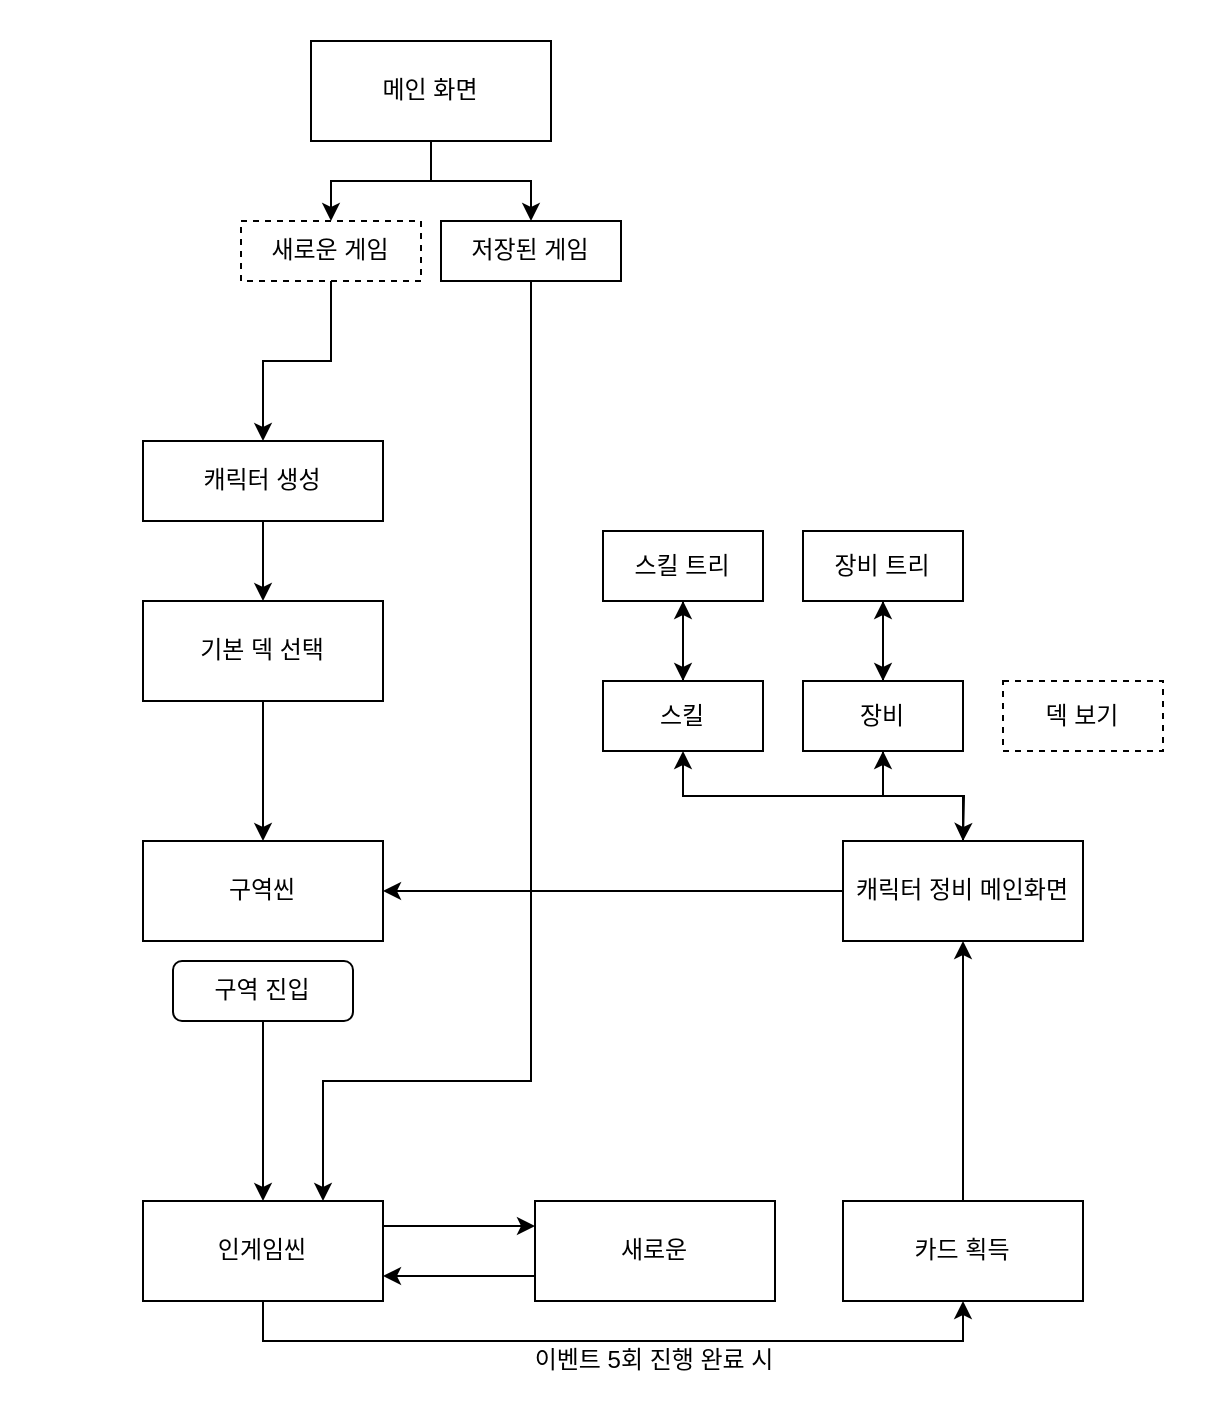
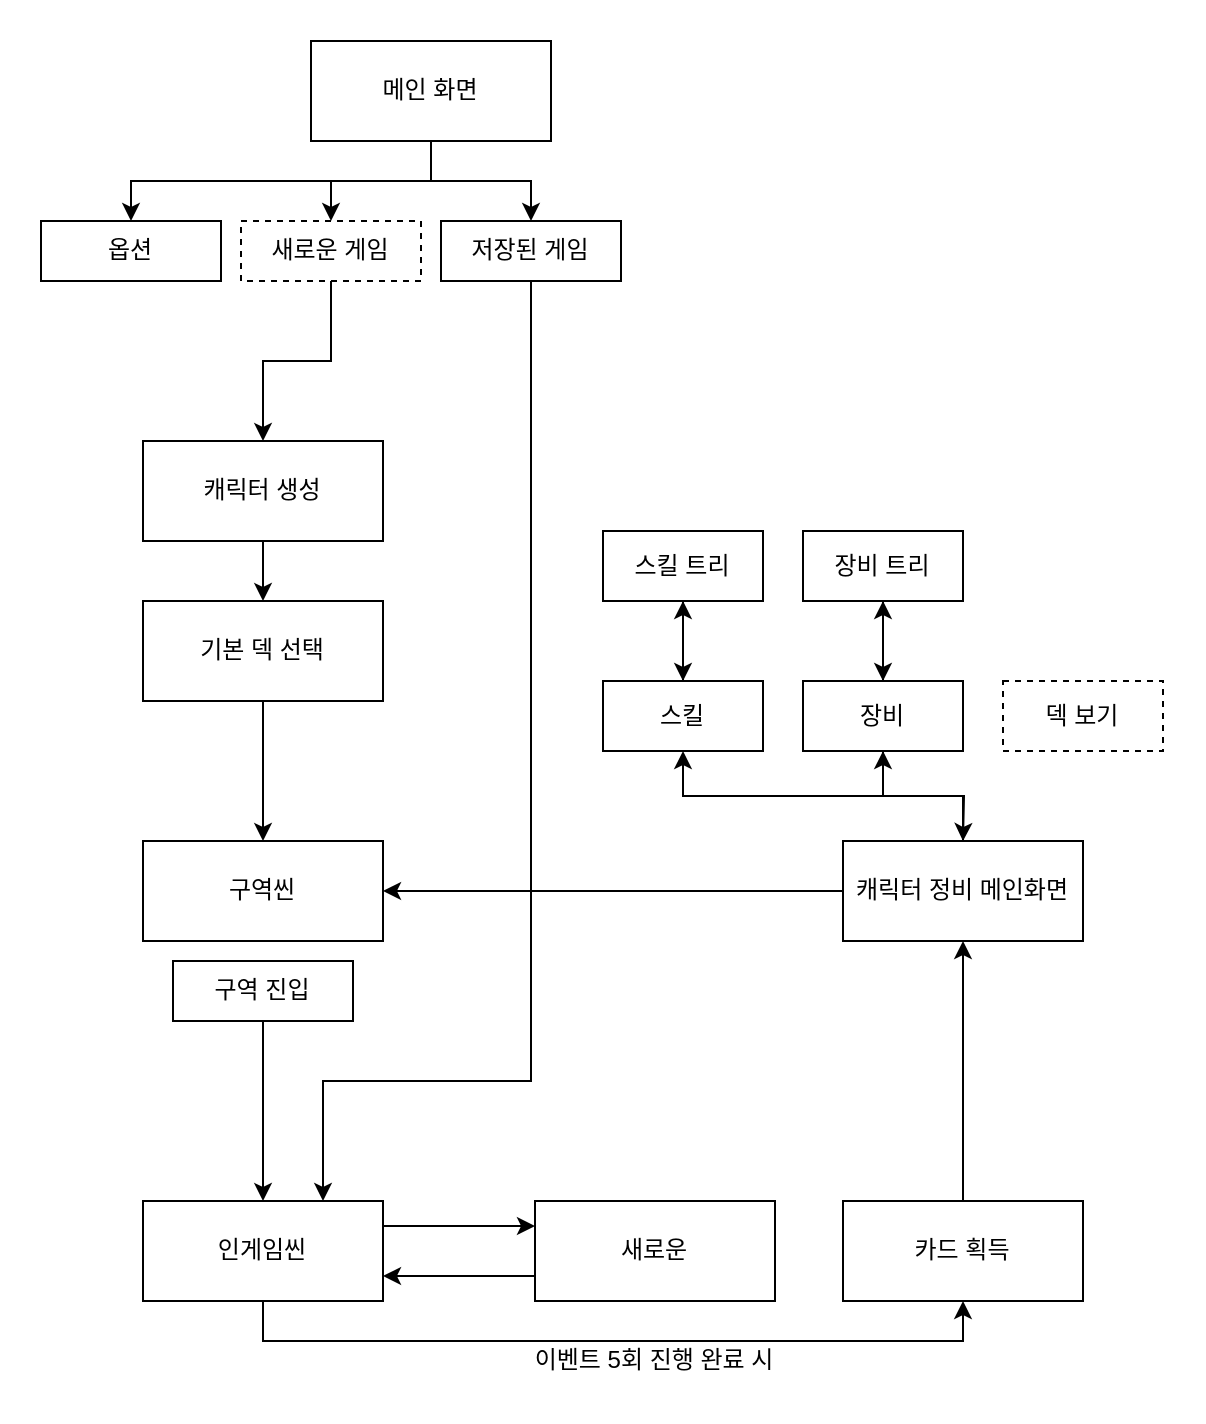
edge "메인 화면" -> "옵션": added
node "옵션": added
node "캐릭터 생성": size 240x80 -> 240x100
node "구역 진입": shape rounded rectangle -> rectangle
